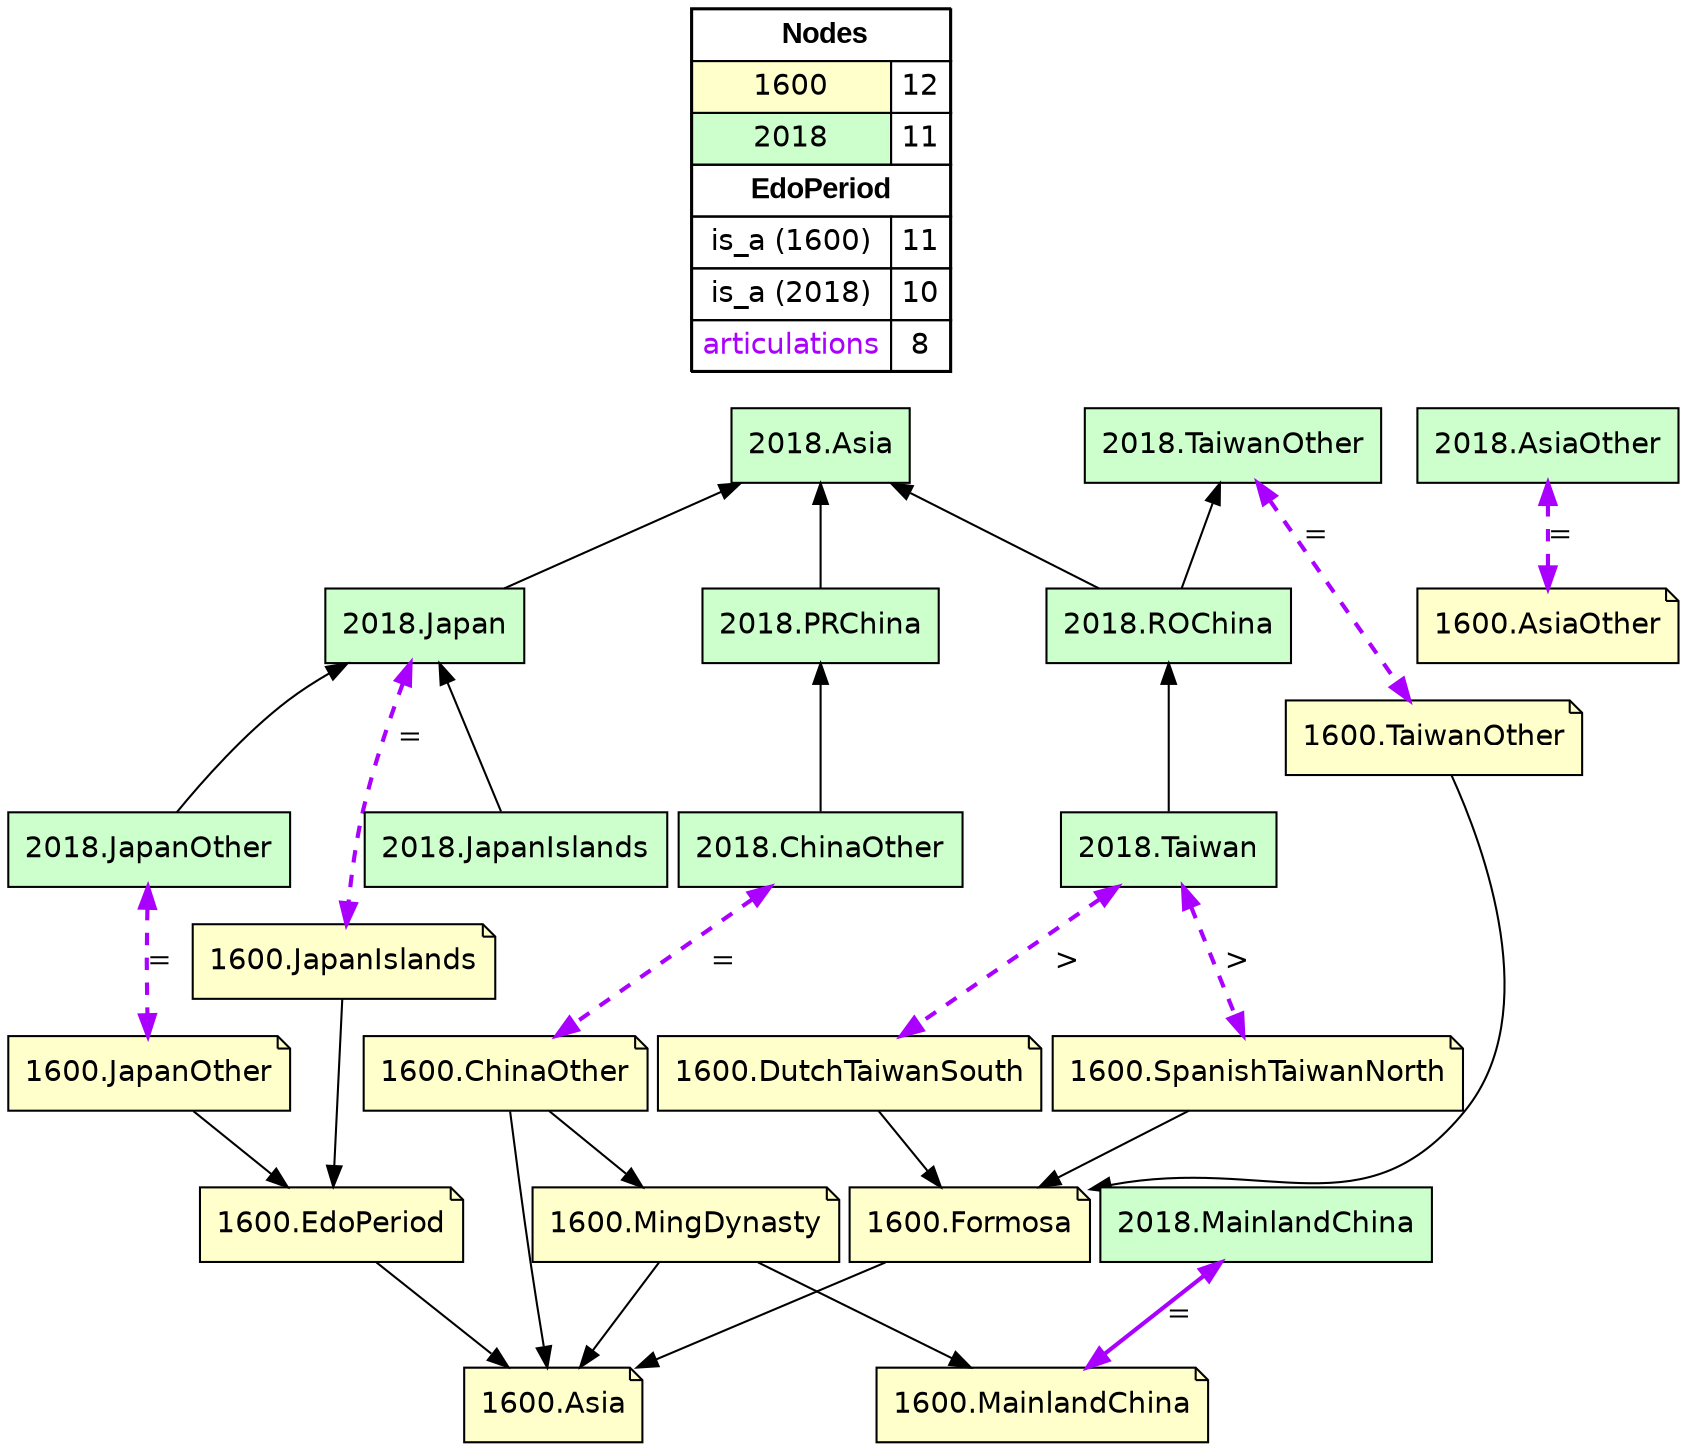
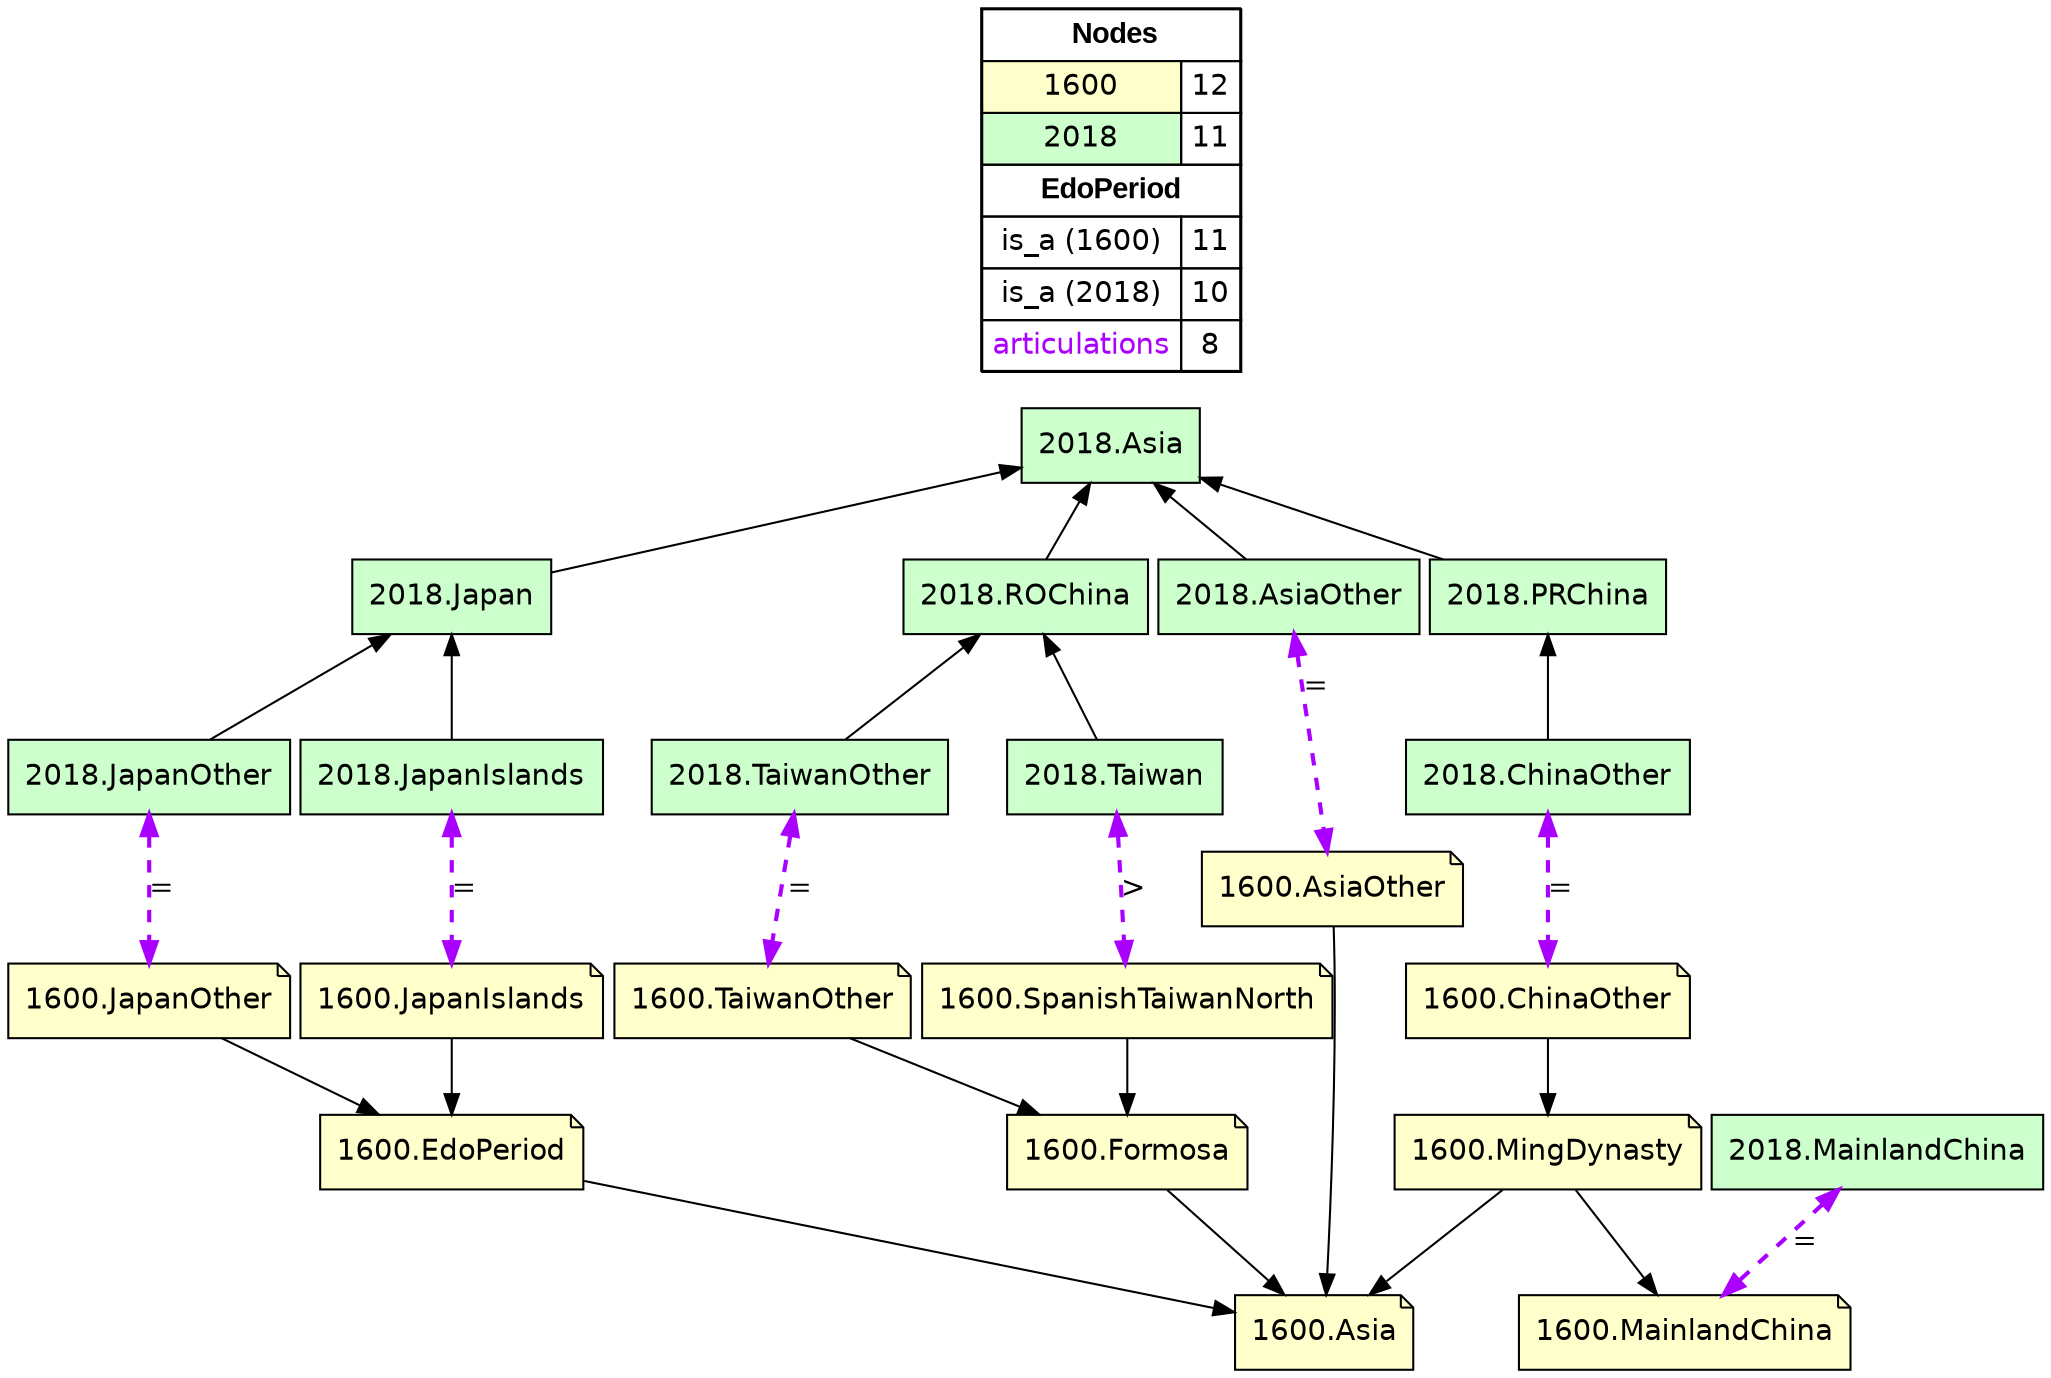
edge "2018.AsiaOther" -> "2018.Asia": added
edge "2018.ROChina" -> "2018.TaiwanOther": reversed
edge "2018.Japan" -- "1600.JapanIslands": now "2018.JapanIslands" -- "1600.JapanIslands"
node "1600.DutchTaiwanSouth": removed
edge "1600.ChinaOther" -> "1600.Asia": now "1600.AsiaOther" -> "1600.Asia"
edge "2018.MainlandChina" -- "1600.MainlandChina": style solid -> dashed
